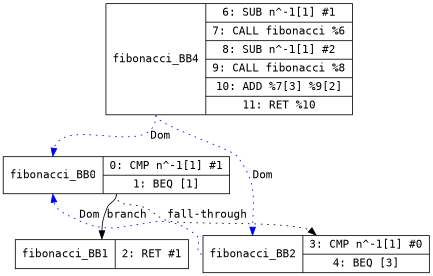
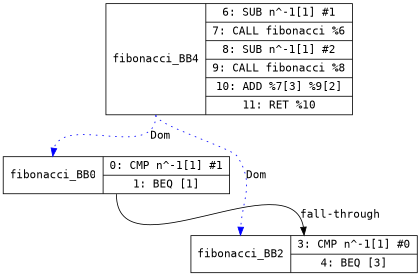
edge "fibonacci_BB0" -> "fibonacci_BB2": style dotted -> solid
edge "fibonacci_BB2" -> "fibonacci_BB0": removed, label "Dom"
node "fibonacci_BB1": removed
